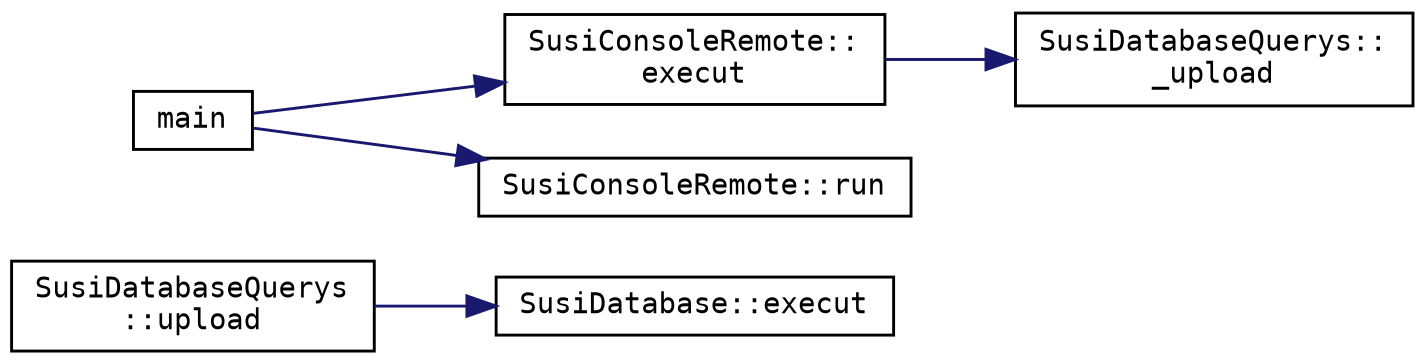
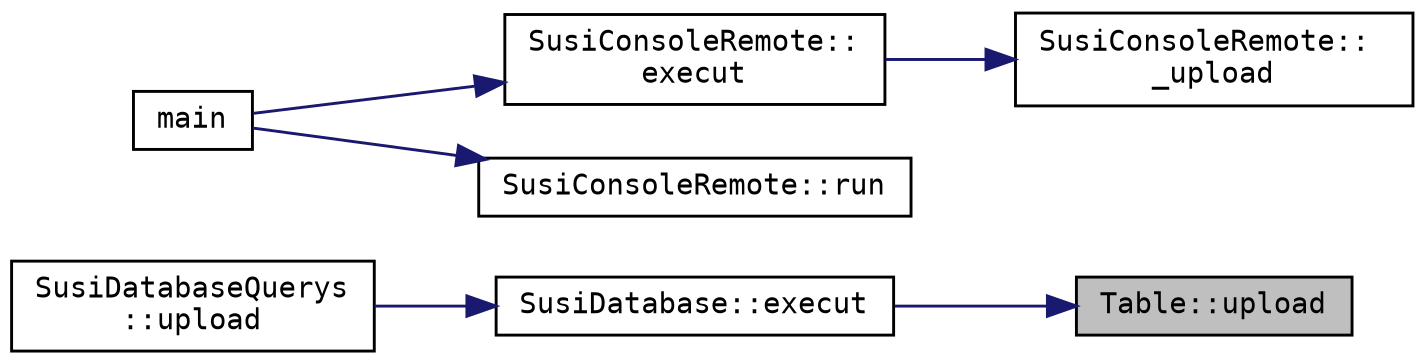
node "SusiDatabaseQuerys:: _upload": label "SusiDatabaseQuerys:: _upload" -> "SusiConsoleRemote:: _upload"
node "Table::upload": added
